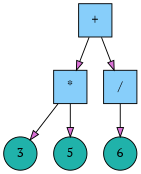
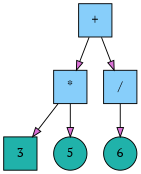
node "3": shape circle -> square
